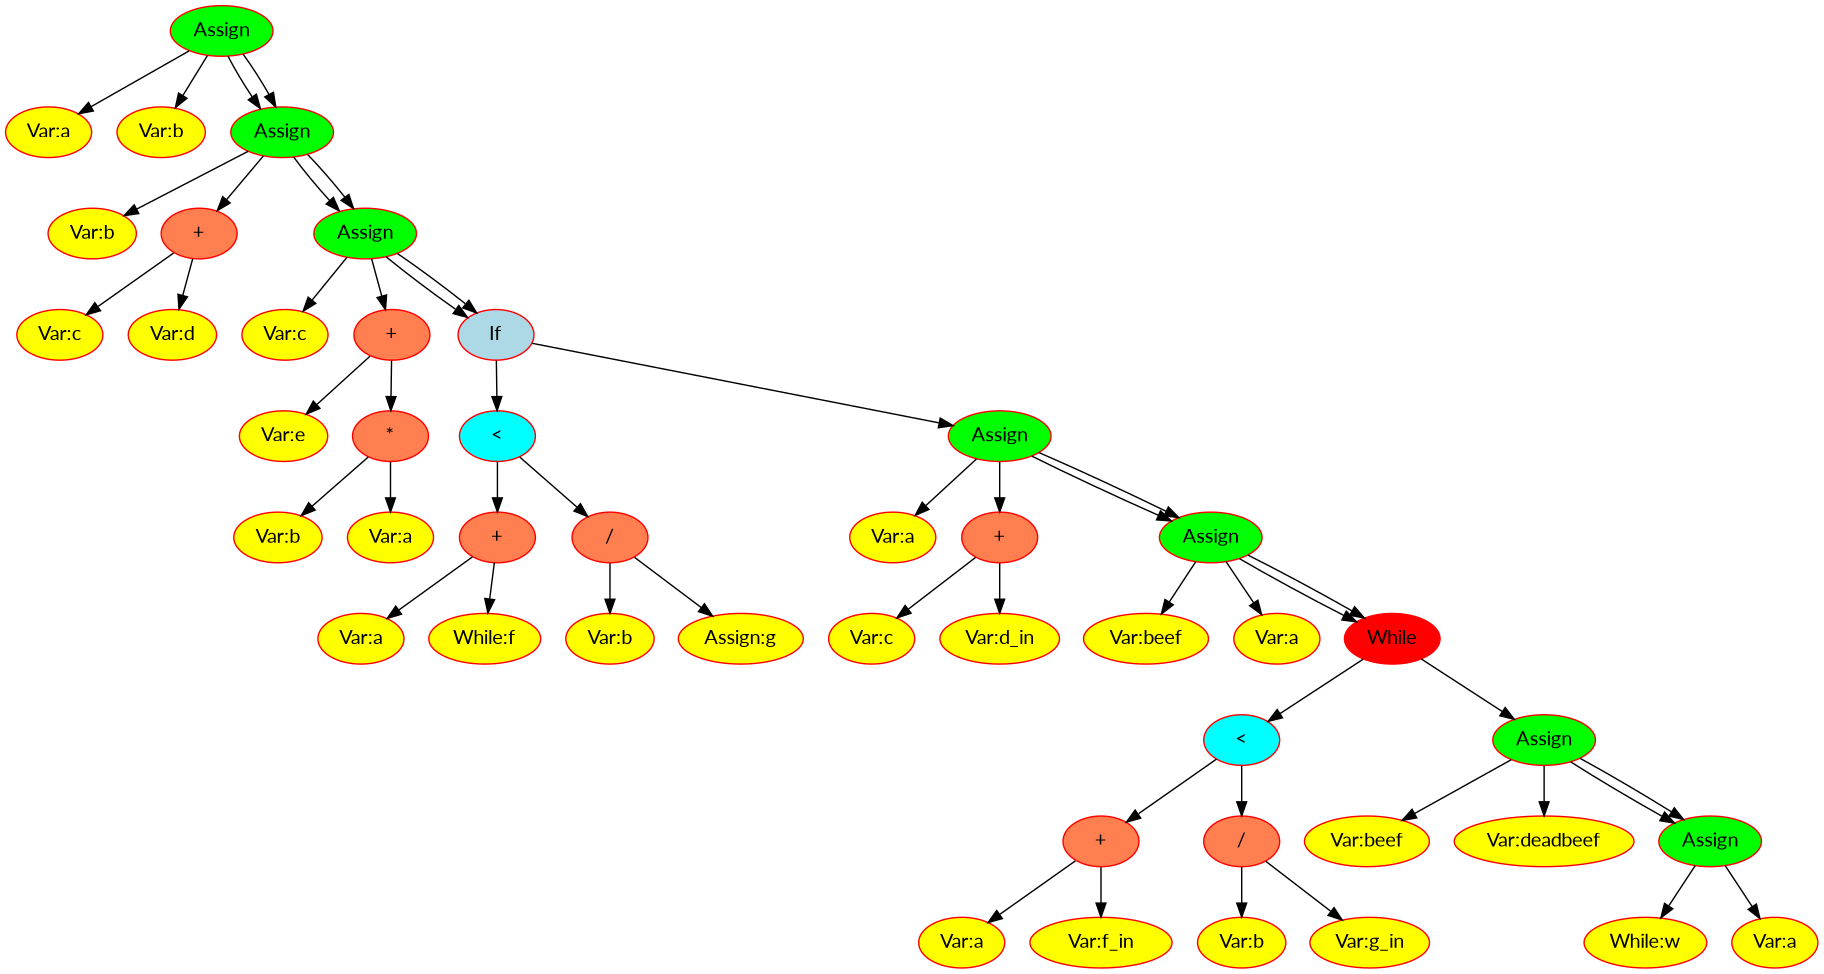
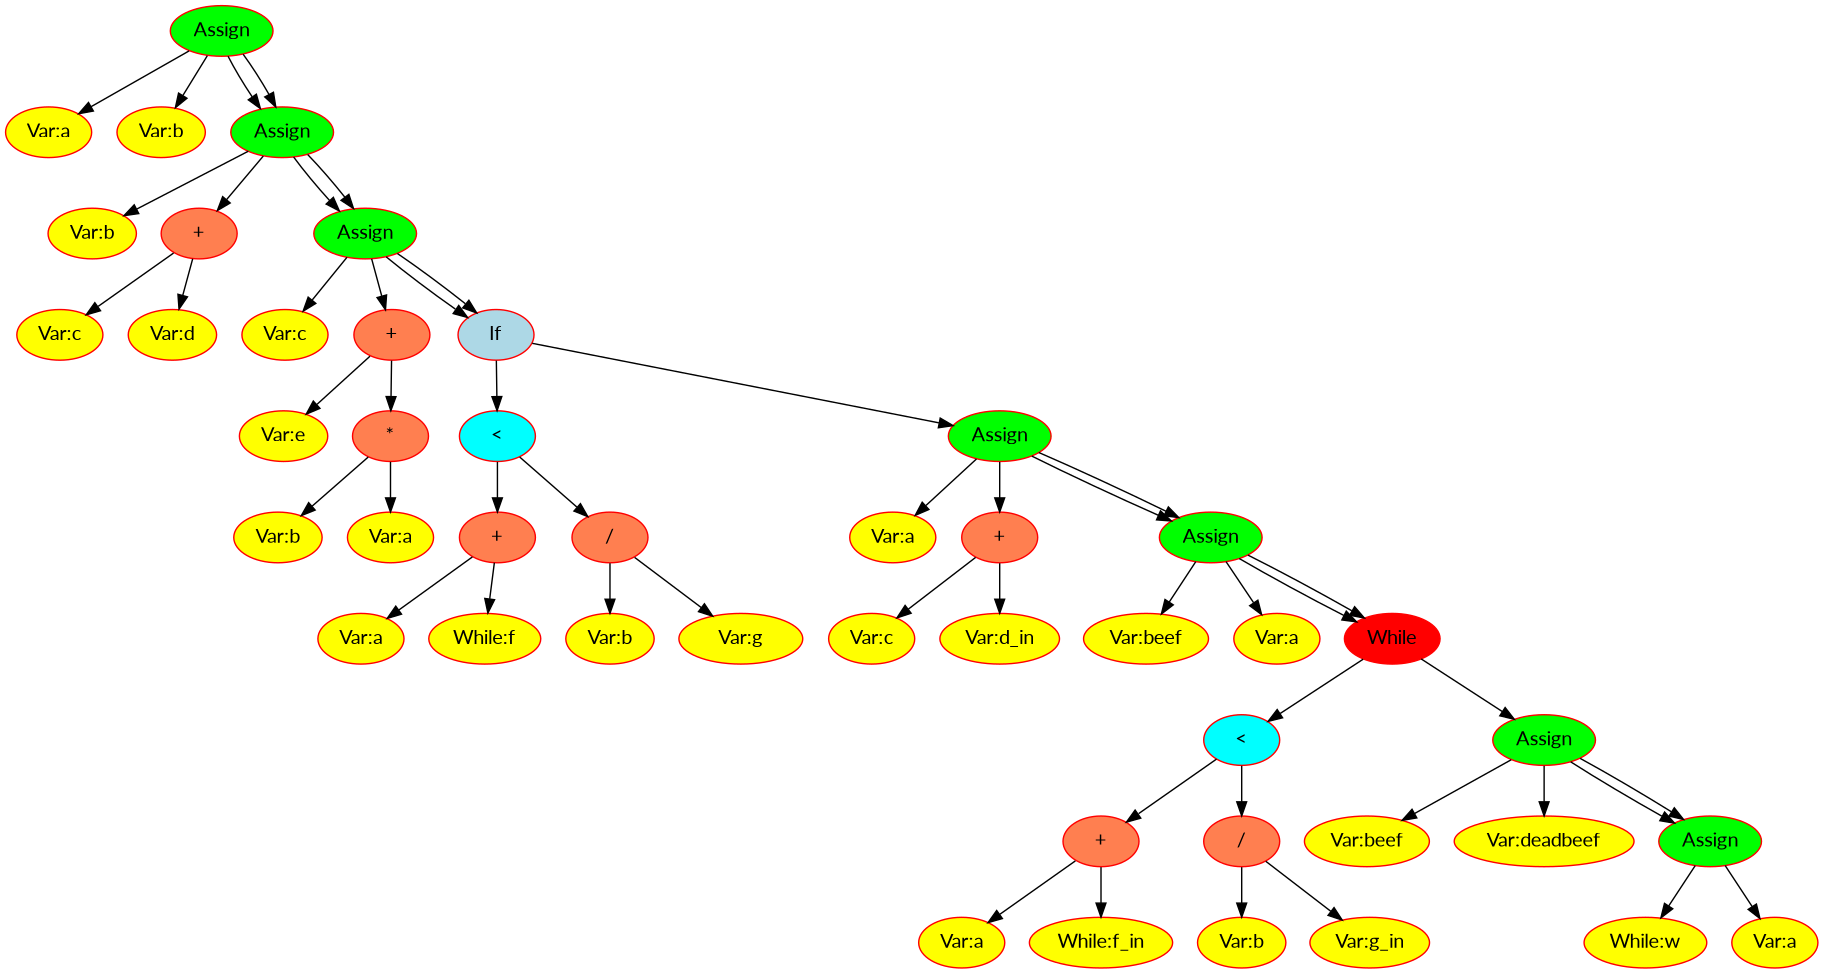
node "Assign:g": label "Assign:g" -> "Var:g"
node "Var:f_in": label "Var:f_in" -> "While:f_in"
